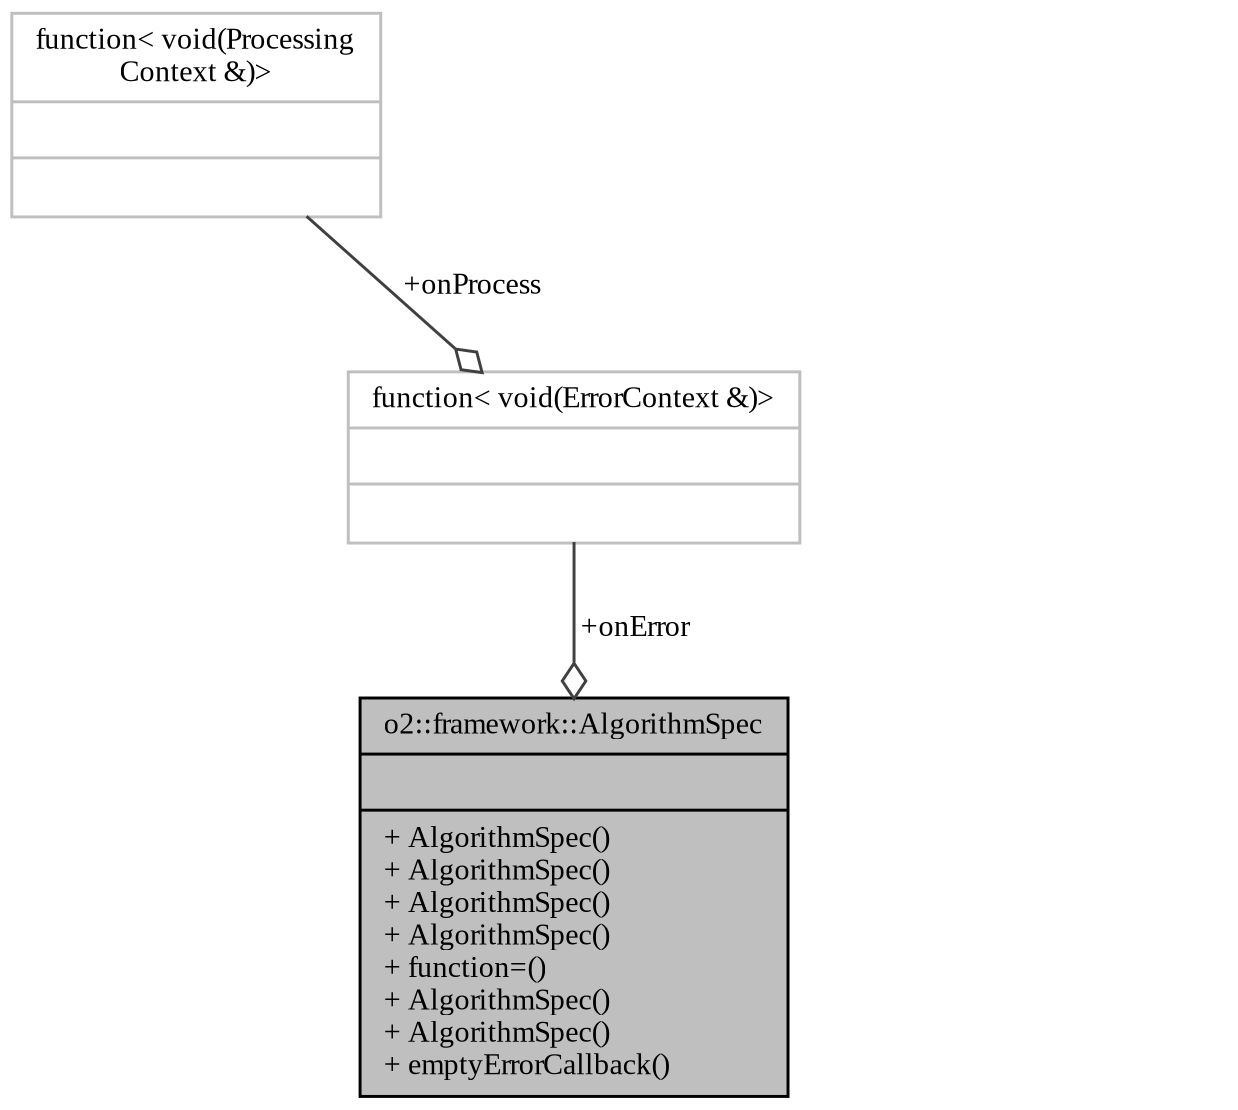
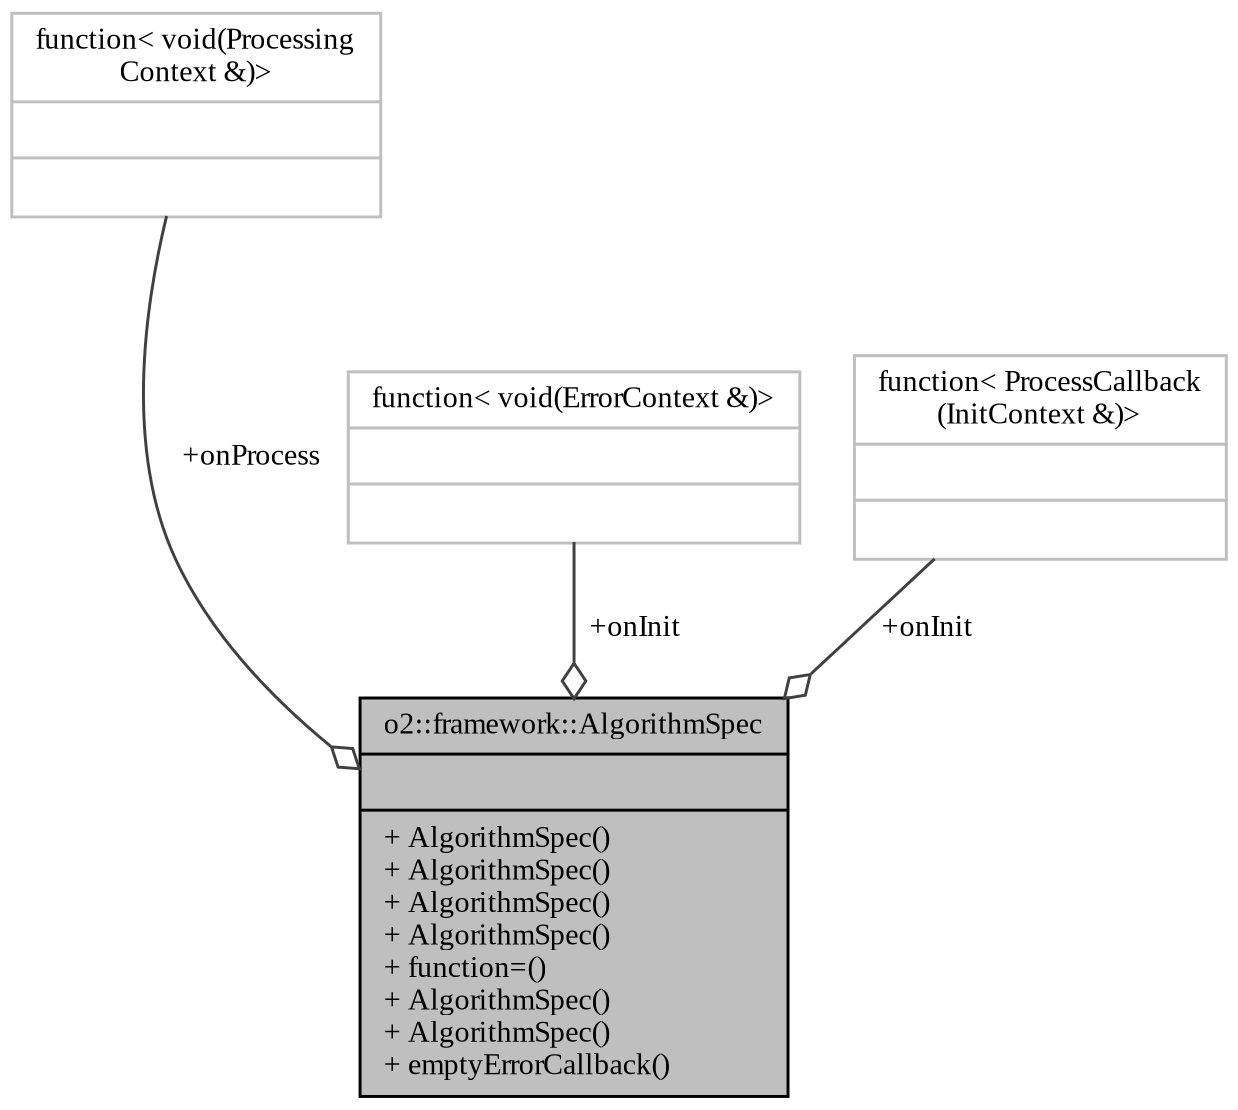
edge "function< void(Processing" -> "function< void(ErrorContext &)>": now "function< void(Processing" -> "o2::framework::AlgorithmSpec"
node "function< ProcessCallback": added
edge "function< void(ErrorContext &)>" -> "o2::framework::AlgorithmSpec": label " +onError" -> " +onInit"
